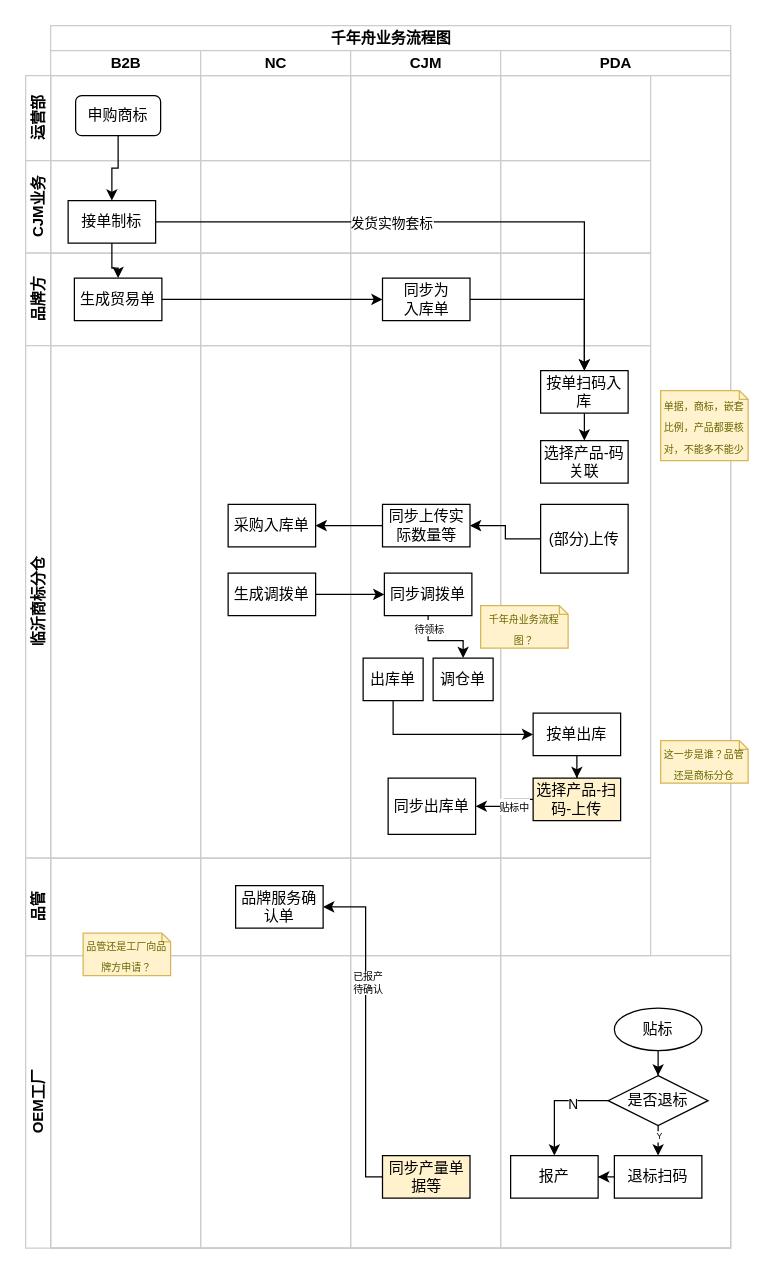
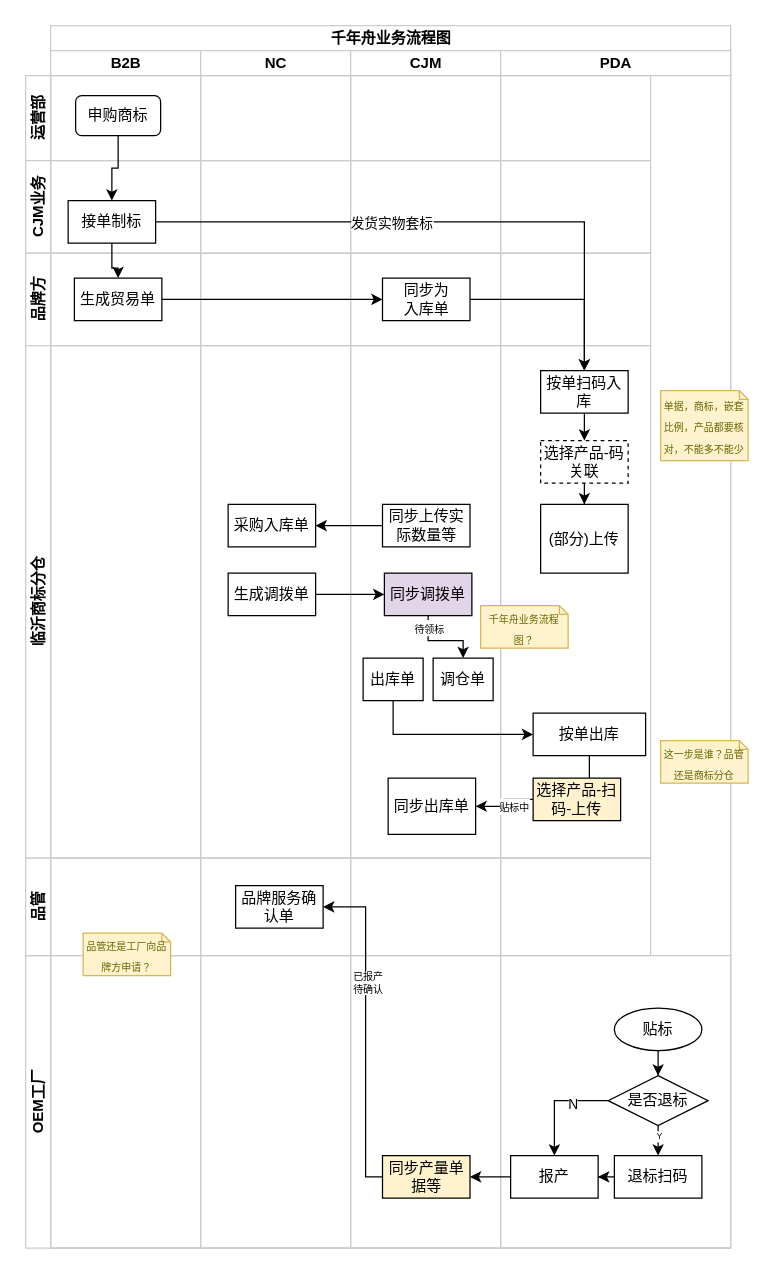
node "选择产品-码关联": style solid -> dashed
edge "选择产品-码关联" -> "(部分)上传": added
edge "(部分)上传" -> "同步上传实际数量等": removed
node "同步调拨单": fillcolor #ffffff -> #e1d5e7
node "按单出库": size 88x43 -> 113x43
edge "报产" -> "同步产量单据等": added
